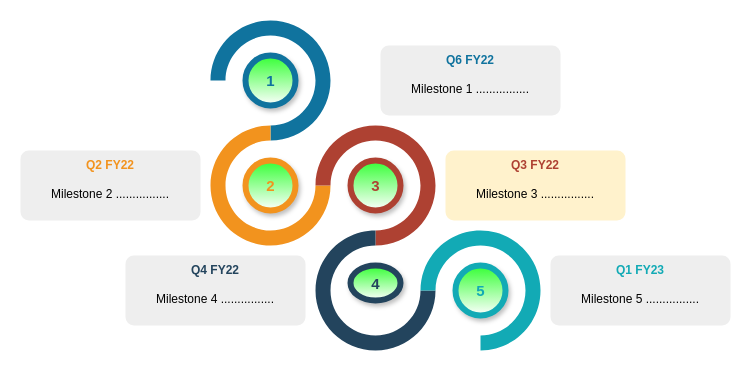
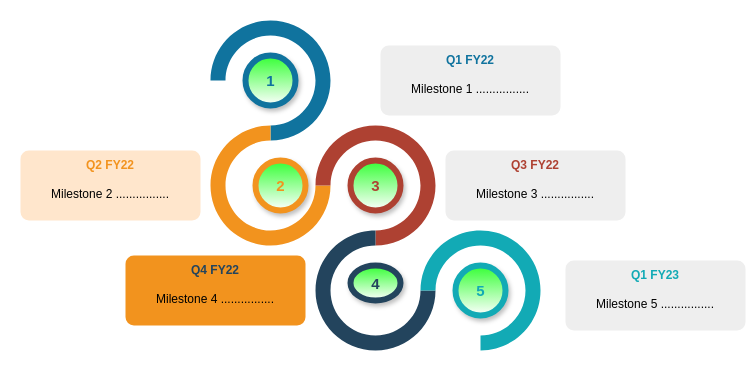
node "Q6 FY22 Milestone 1 ................": label "Q6 FY22 Milestone 1 ................" -> "Q1 FY22 Milestone 1 ................"
node "Q2 FY22 Milestone 2 ................": fillcolor #eeeeee -> #ffe6cc
node "2": moved (271, 186) -> (281, 186)
node "Q3 FY22 Milestone 3 ................": fillcolor #fff2cc -> #eeeeee
node "Q4 FY22 Milestone 4 ................": fillcolor #eeeeee -> #f2931e
node "Q1 FY23 Milestone 5 ................": moved (641, 291) -> (656, 296)
